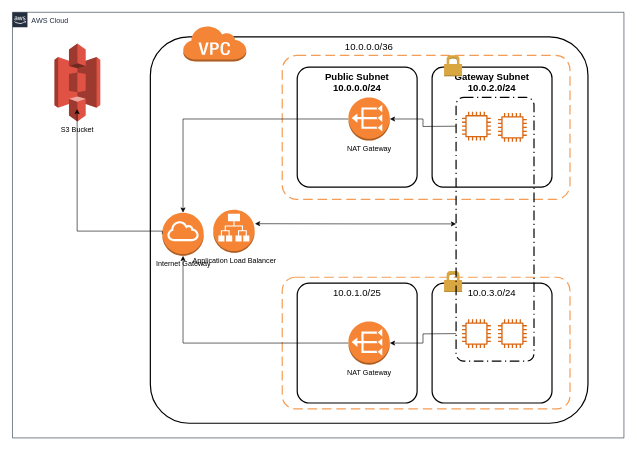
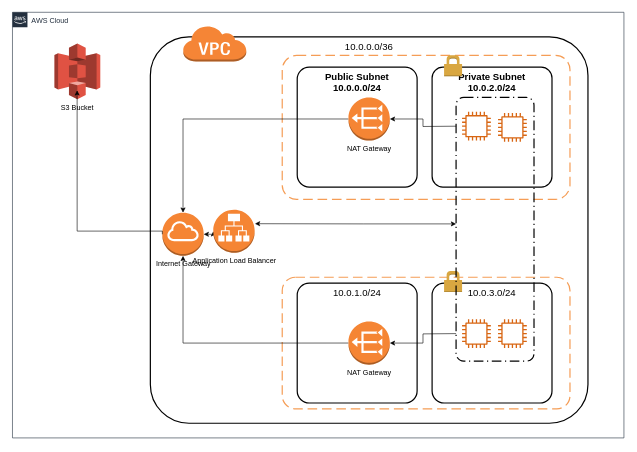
node "Gateway Subnet 10.0.2.0/24": label "Gateway Subnet 10.0.2.0/24" -> "Private Subnet 10.0.2.0/24"
node "S3 Bucket": size 46x78 -> 46x56
edge "Application Load Balancer" -- "Internet Gateway": added
node "10.0.1.0/25": label "10.0.1.0/25" -> "10.0.1.0/24"
